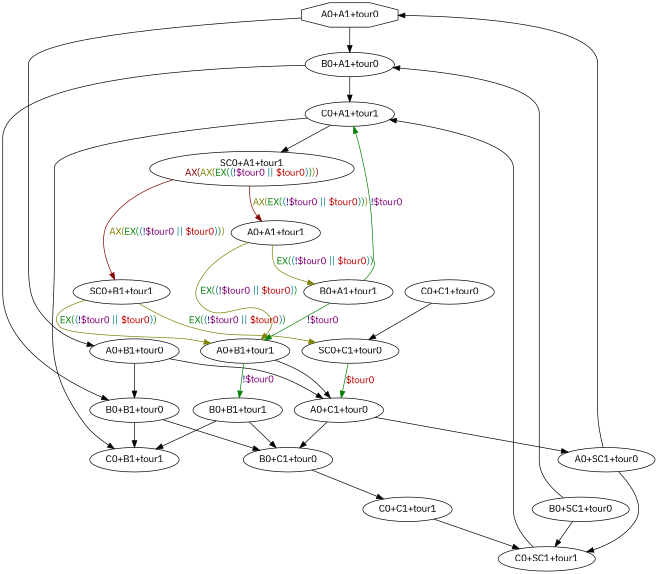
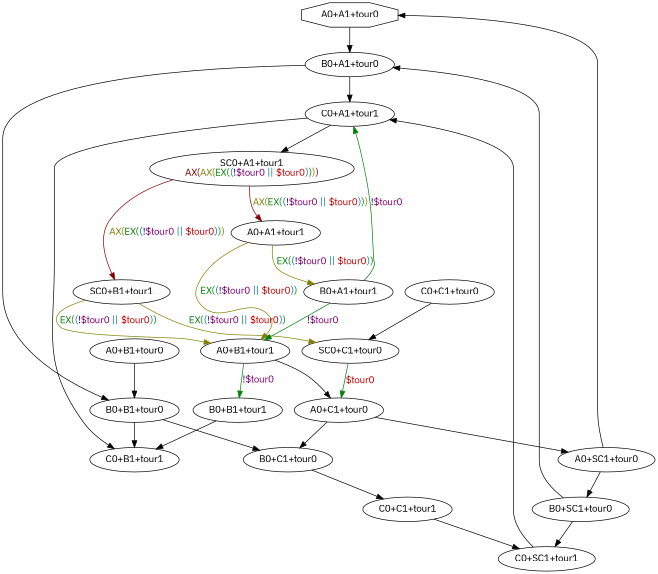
edge "A0+A1+tour0" -> "A0+B1+tour0": removed
edge "A0+B1+tour0" -> "A0+C1+tour0": removed
edge "B0+B1+tour1" -> "B0+C1+tour0": removed
edge "A0+SC1+tour0" -> "C0+SC1+tour1": now "A0+SC1+tour0" -> "B0+SC1+tour0"
